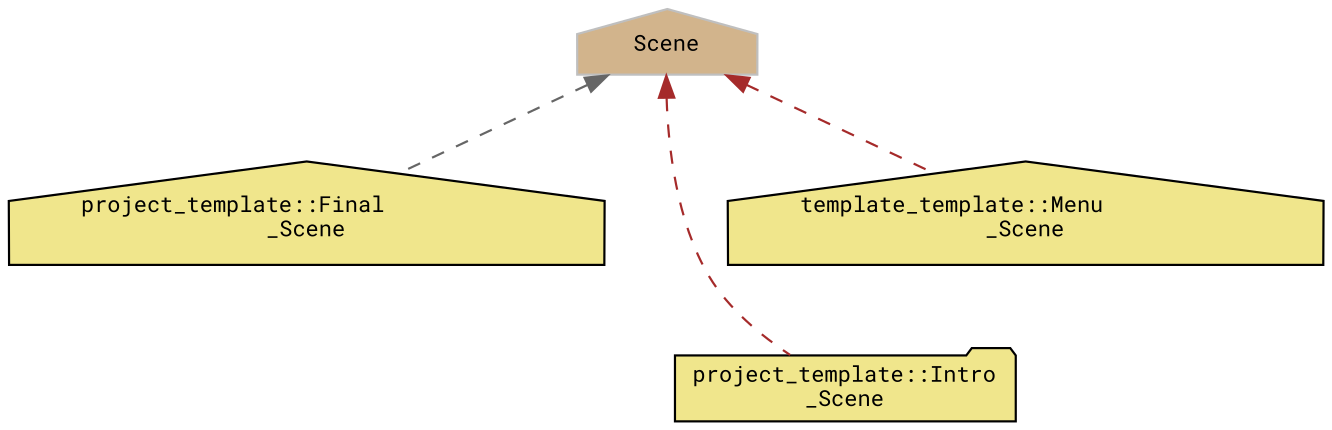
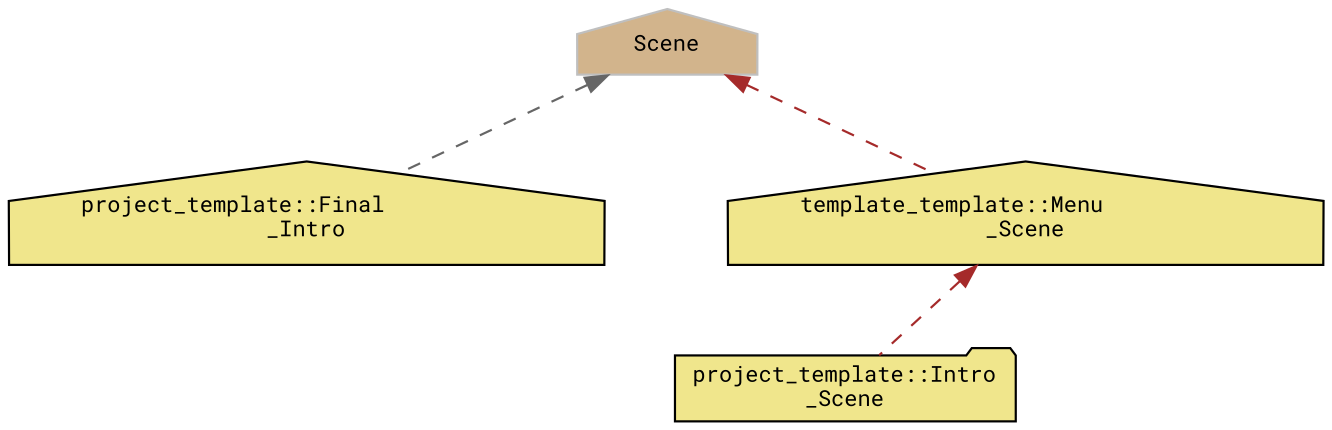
node "project_template::Final _Scene": label "project_template::Final _Scene" -> "project_template::Final _Intro"
edge "project_template::Intro _Scene" -> "Scene": now "project_template::Intro _Scene" -> "template_template::Menu _Scene"
